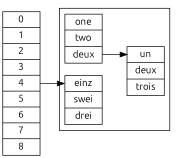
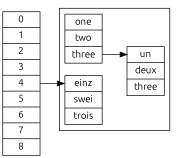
node "one": text "deux" -> "three"
node "un": text "trois" -> "three"
node "einz": text "drei" -> "trois"
